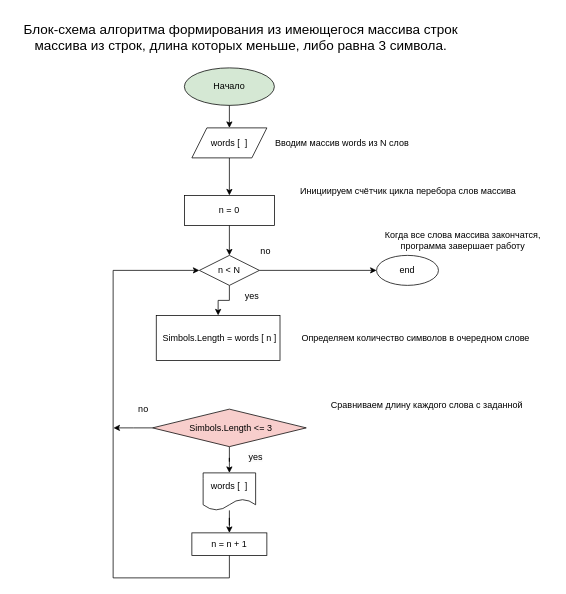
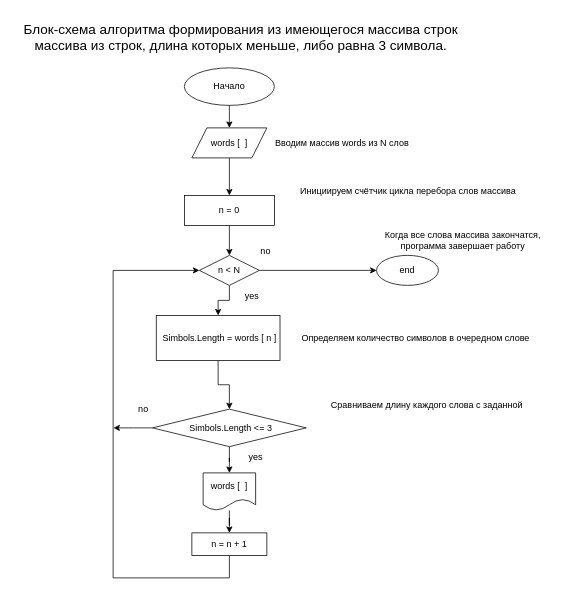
node "Начало": fillcolor #d5e8d4 -> #ffffff
edge "Simbols.Length = words [ n ]" -> "Simbols.Length <= 3": added
node "Simbols.Length <= 3": fillcolor #f8cecc -> #ffffff
